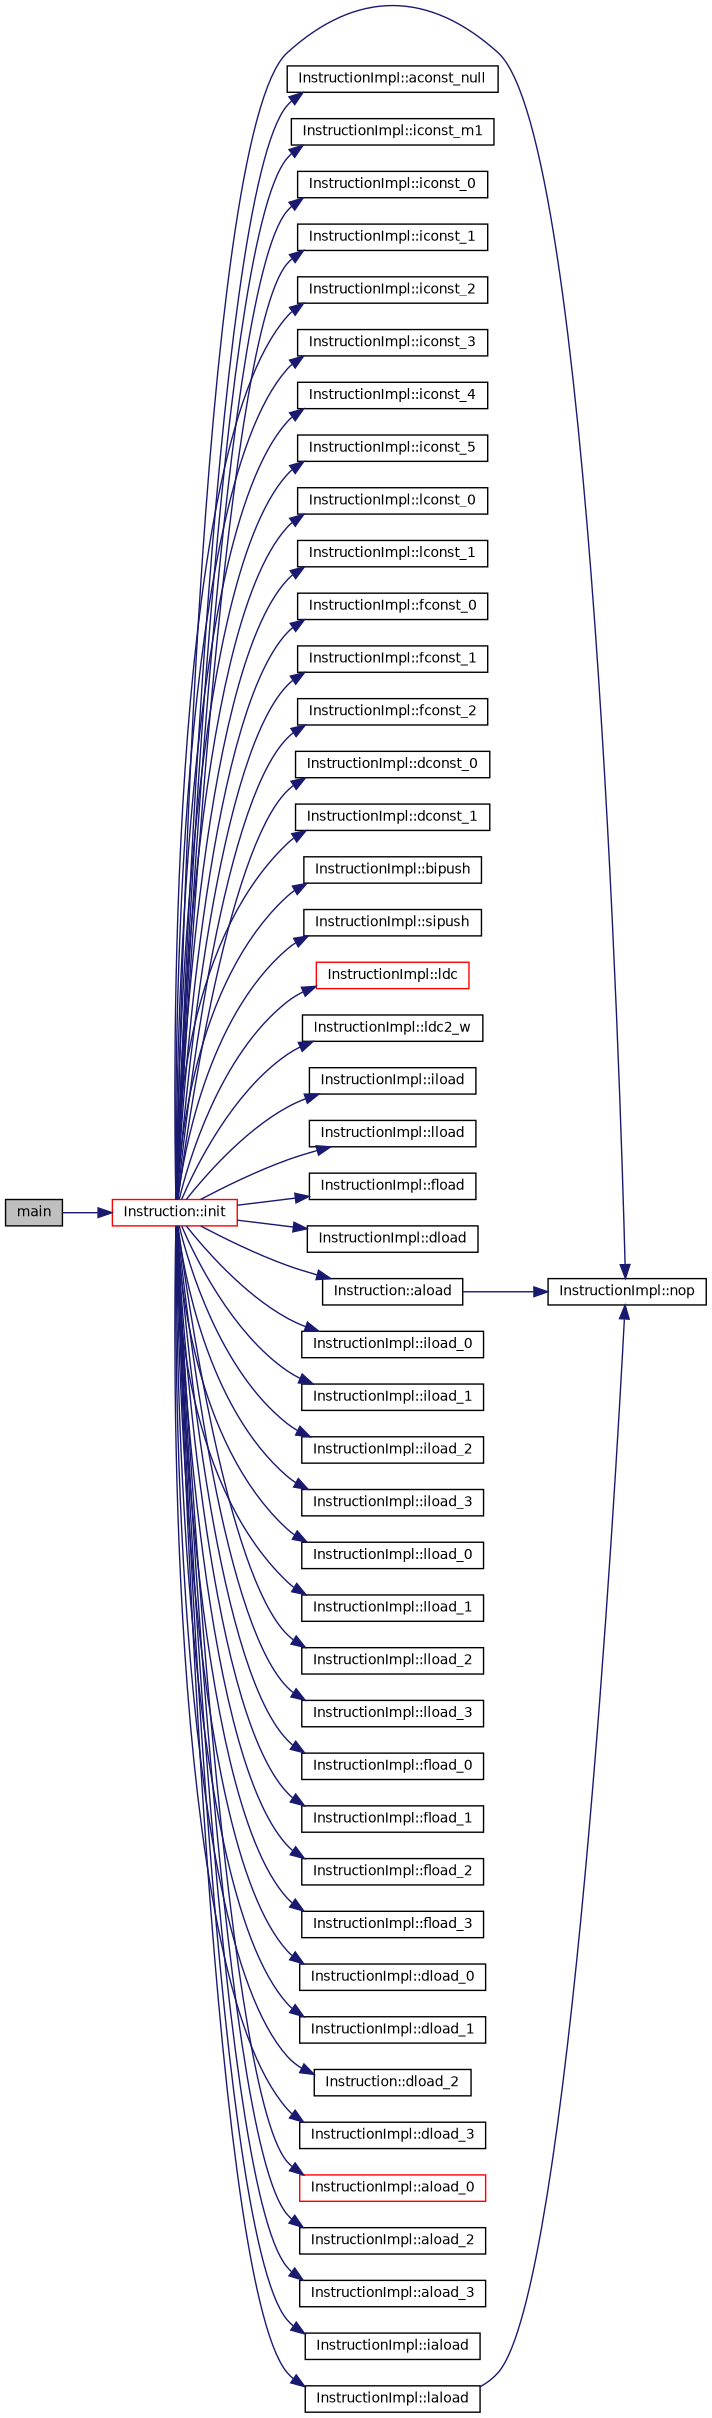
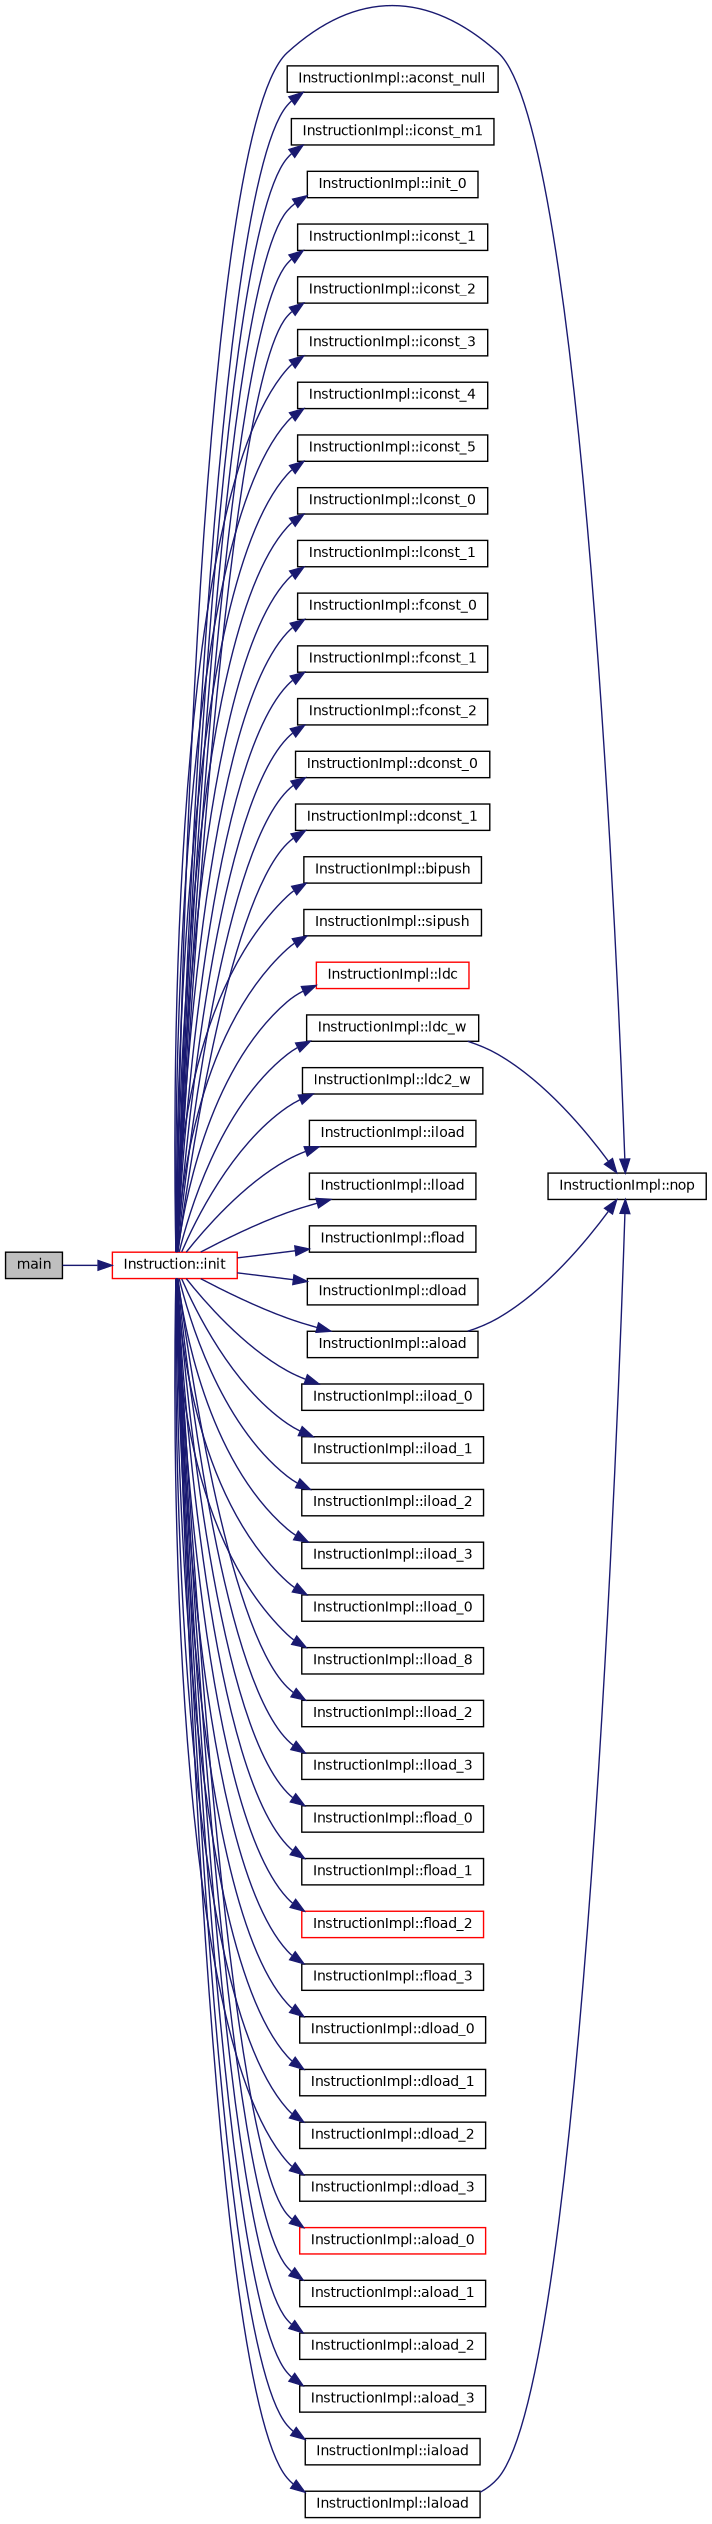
node "InstructionImpl::iconst_0": label "InstructionImpl::iconst_0" -> "InstructionImpl::init_0"
node "InstructionImpl::ldc_w": added
node "Instruction::aload": label "Instruction::aload" -> "InstructionImpl::aload"
node "InstructionImpl::lload_1": label "InstructionImpl::lload_1" -> "InstructionImpl::lload_8"
node "InstructionImpl::fload_2": color black -> red
node "Instruction::dload_2": label "Instruction::dload_2" -> "InstructionImpl::dload_2"
node "InstructionImpl::aload_1": added
